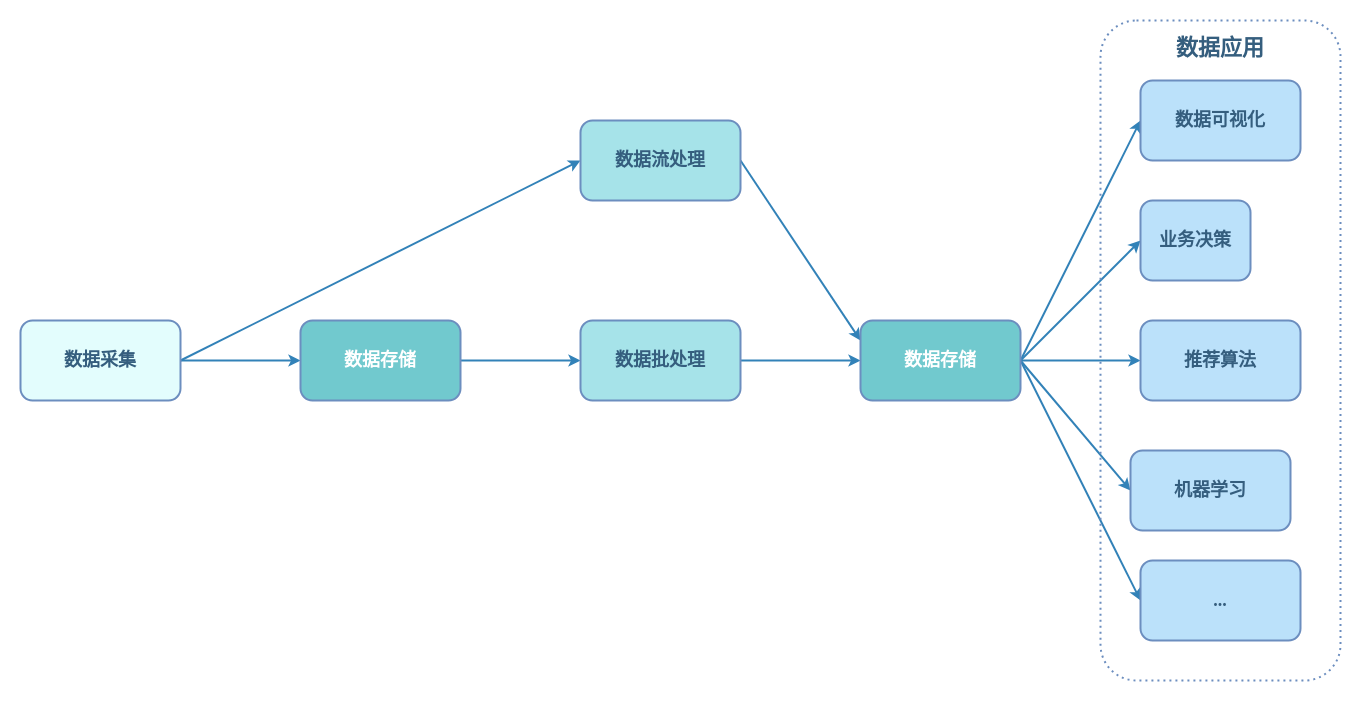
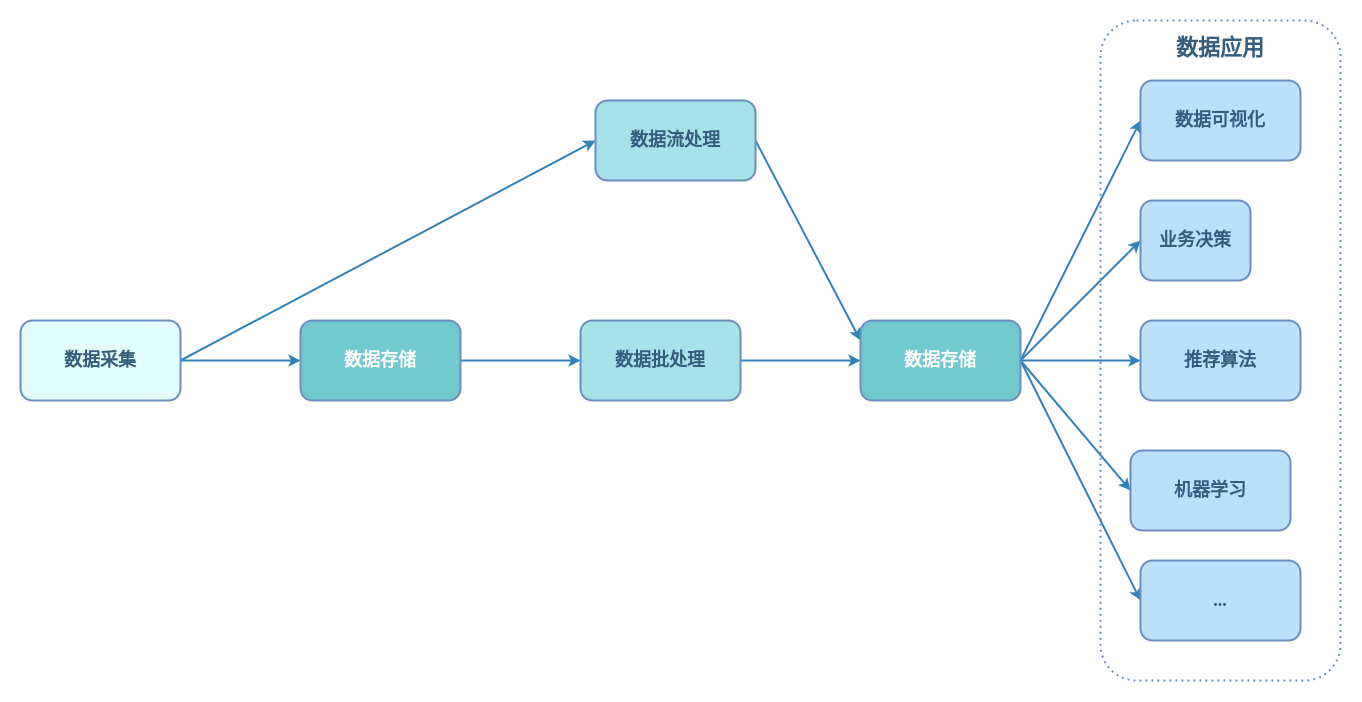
node "数据流处理": moved (661, 161) -> (676, 141)
